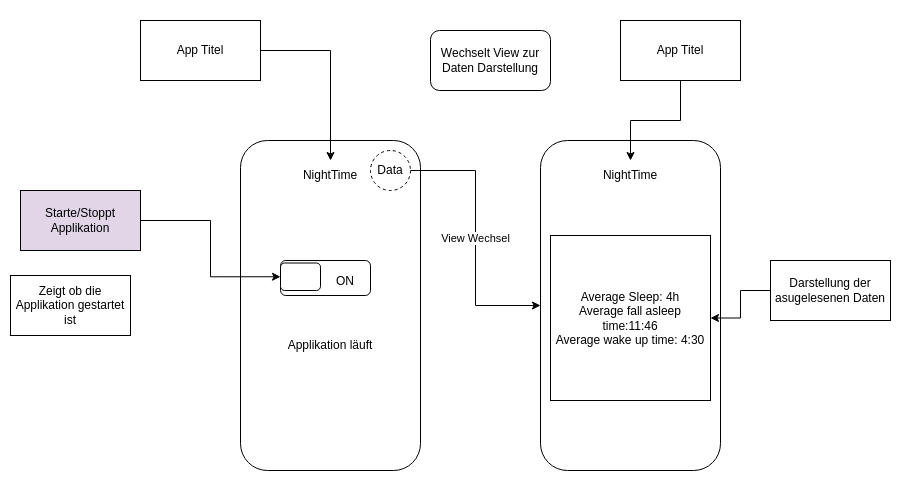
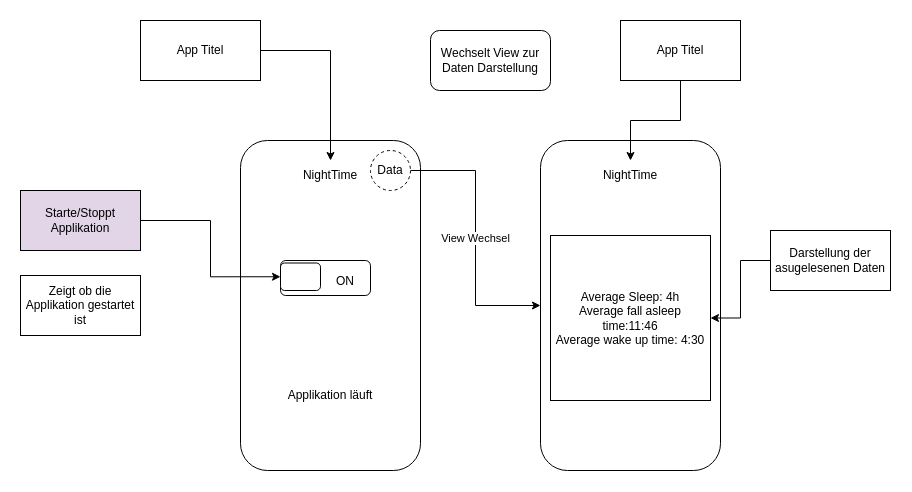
node "Darstellung der asugelesenen Daten": moved (831, 291) -> (831, 261)
node "Zeigt ob die Applikation gestartet ist": moved (71, 306) -> (81, 306)
node "Applikation läuft": moved (331, 346) -> (331, 396)
